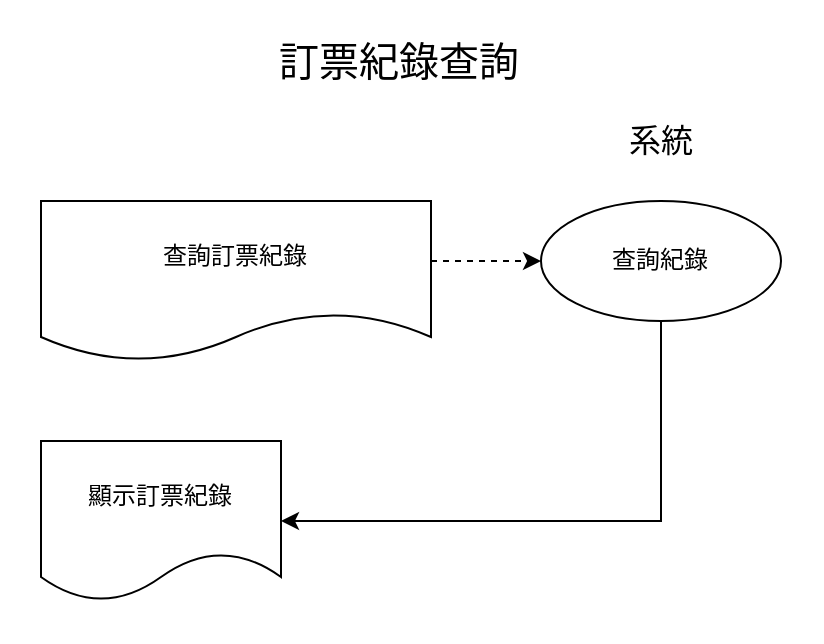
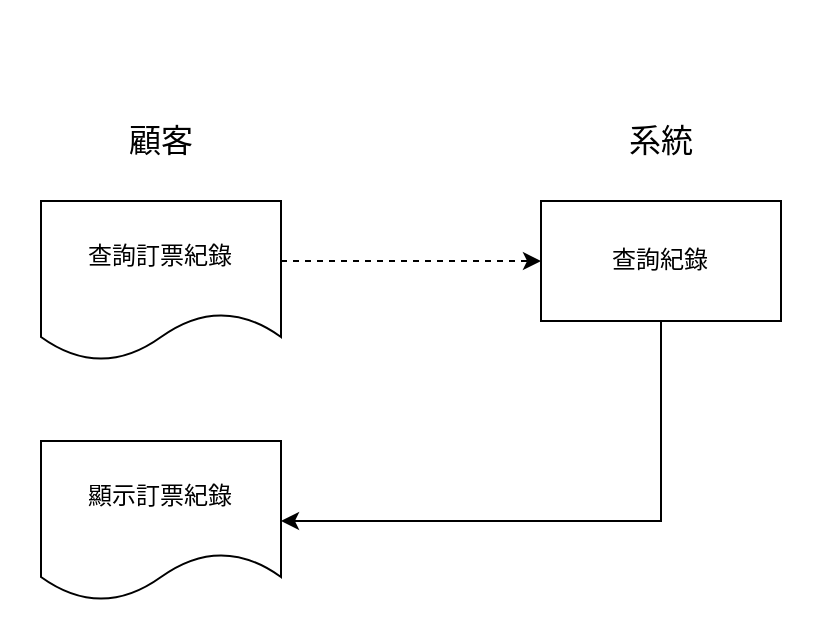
node "訂票紀錄查詢": removed
node "顧客": added
node "查詢紀錄": shape ellipse -> rectangle
node "查詢訂票紀錄": size 390x160 -> 240x160
